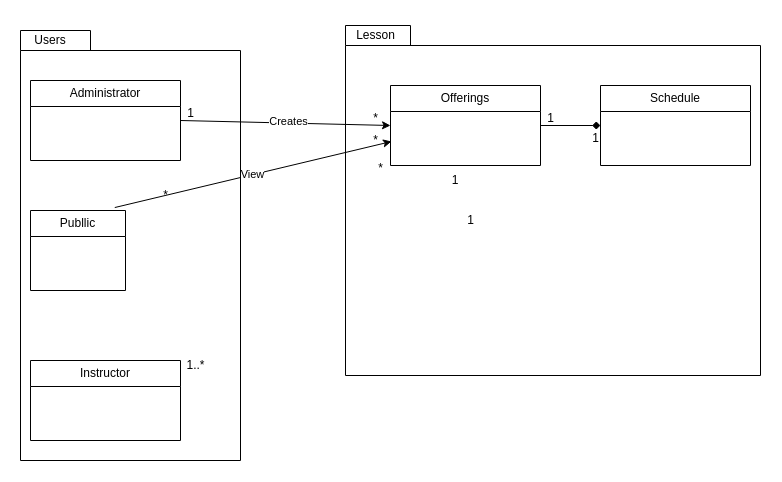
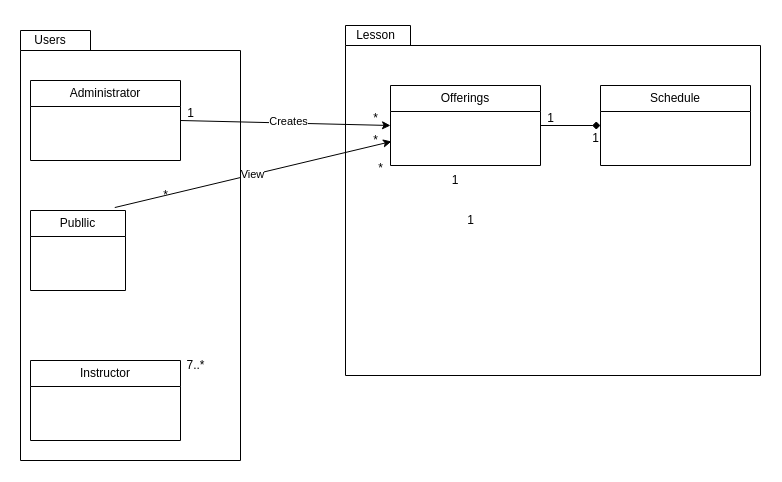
node "1..*": label "1..*" -> "7..*"
